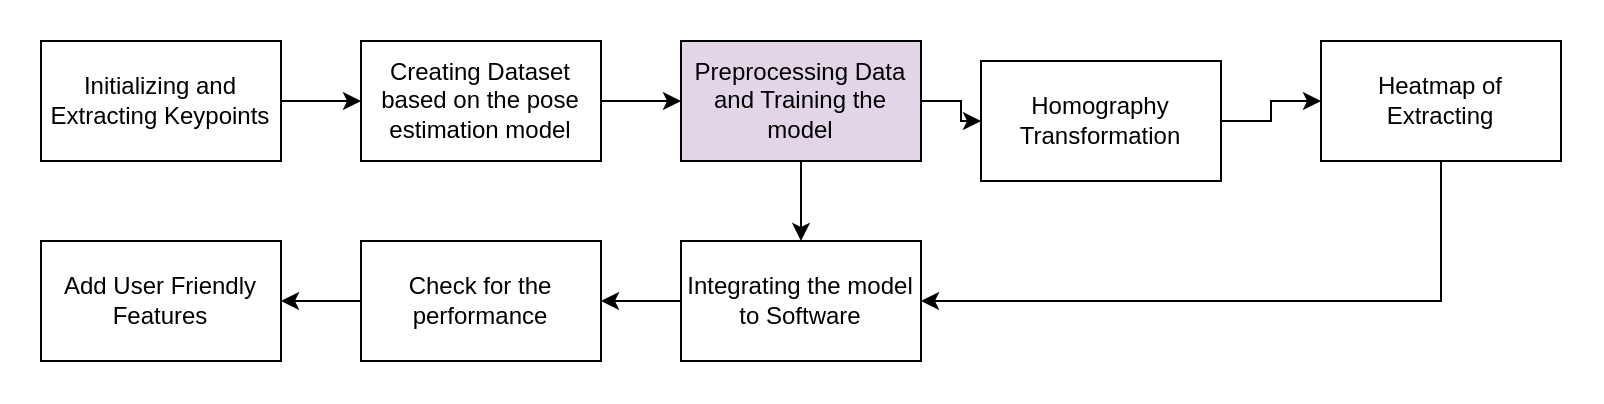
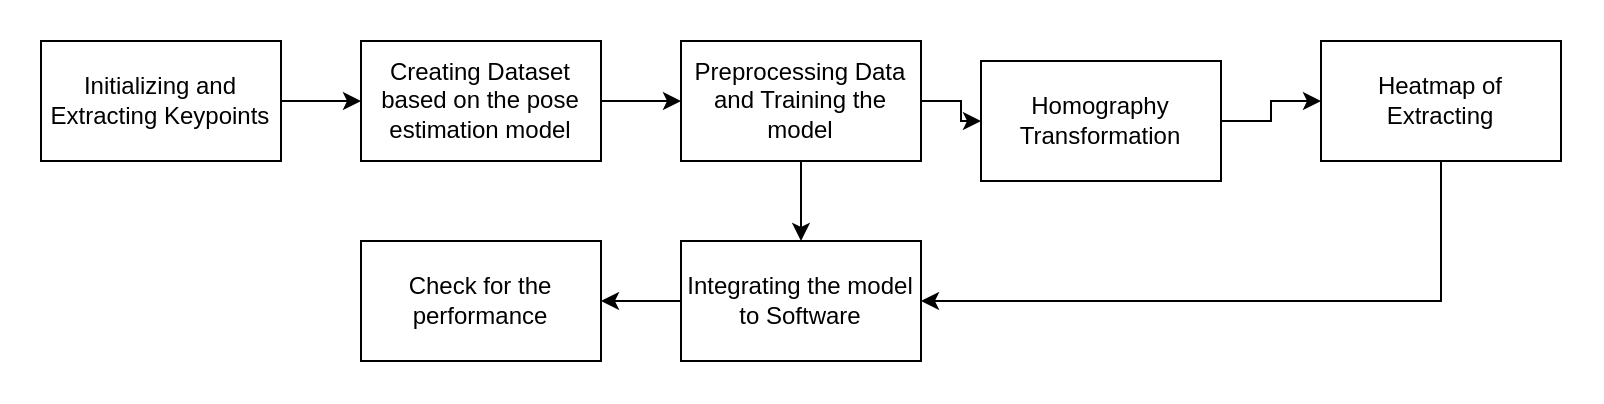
node "Preprocessing Data and Training the model": fillcolor #e1d5e7 -> #ffffff
node "Add User Friendly Features": removed
edge "Check for the performance" -> "Add User Friendly Features": removed
